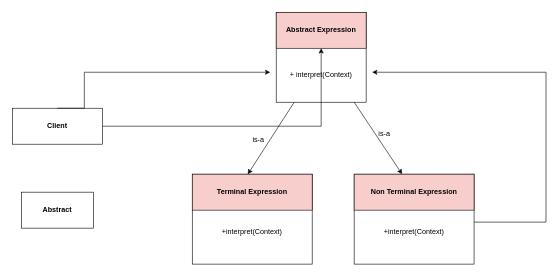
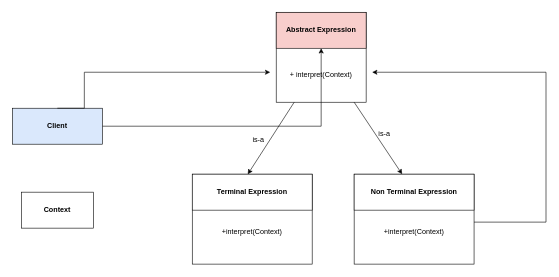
node "Client": fillcolor #ffffff -> #dae8fc
node "Terminal Expression": fillcolor #f8cecc -> #ffffff
node "Non Terminal Expression": fillcolor #f8cecc -> #ffffff
node "Abstract": label "Abstract" -> "Context"
